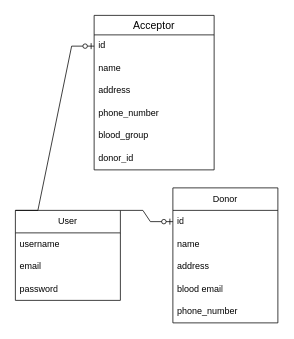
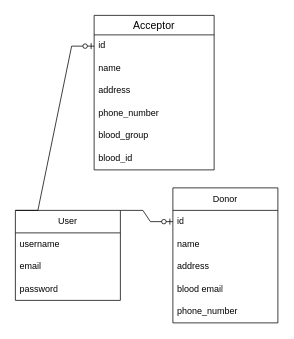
node "donor_id": label "donor_id" -> "blood_id"
